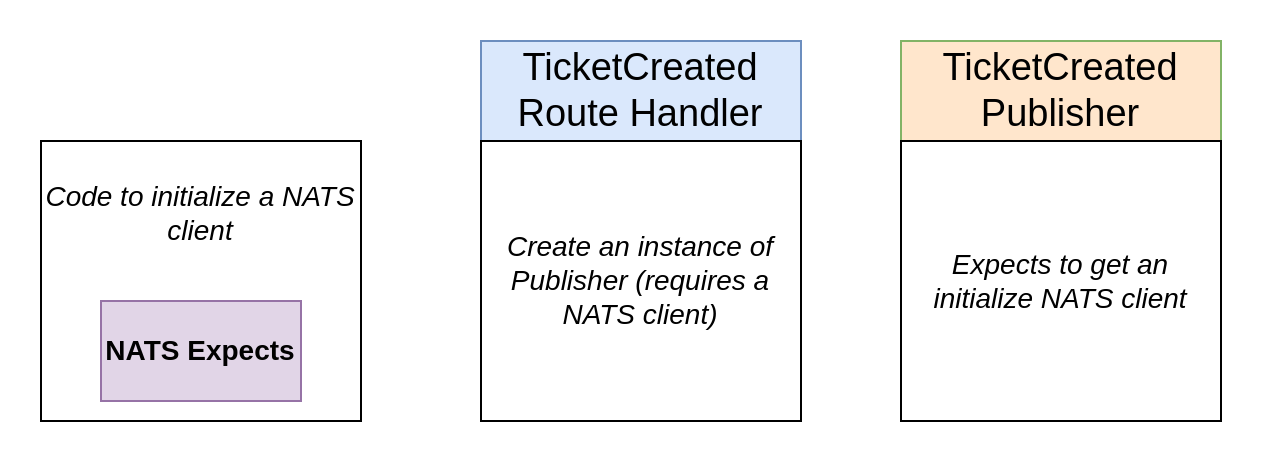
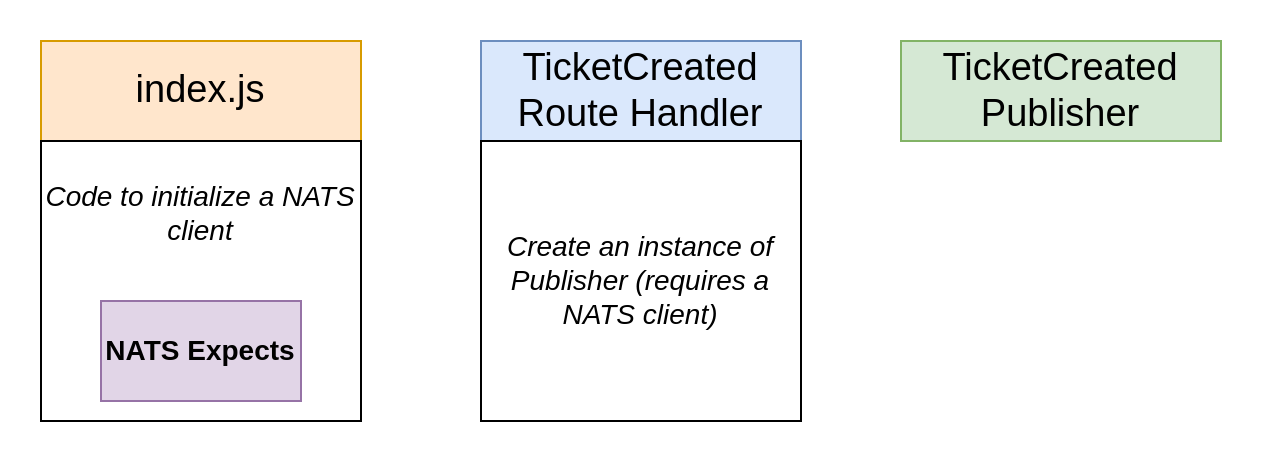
node "index.js": added
node "TicketCreated Publisher": fillcolor #ffe6cc -> #d5e8d4
node "Expects to get an initialize NATS client": removed
